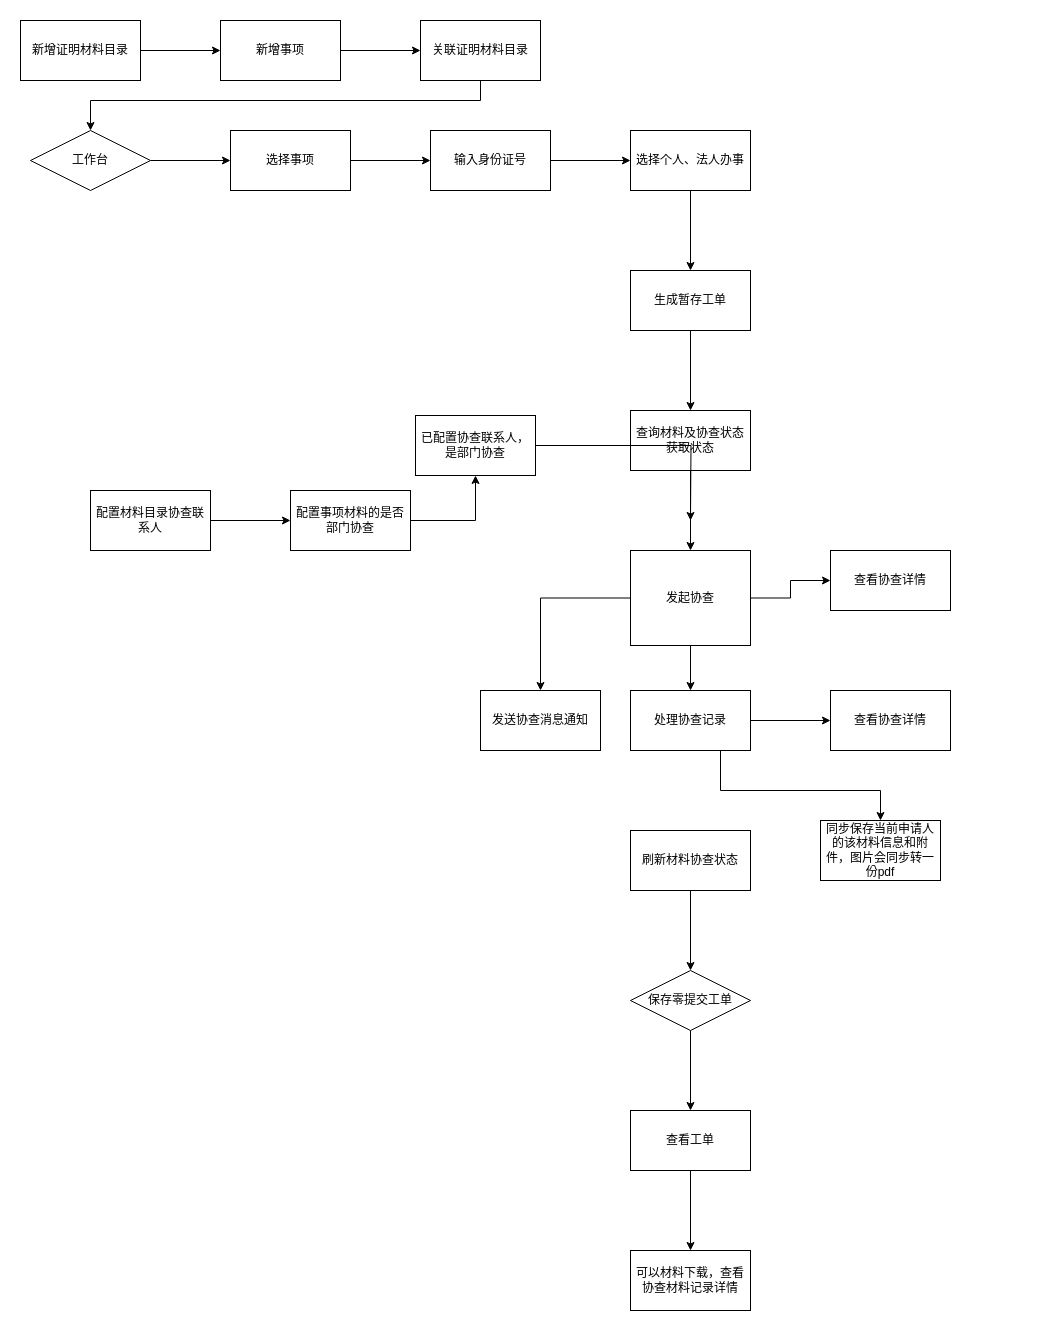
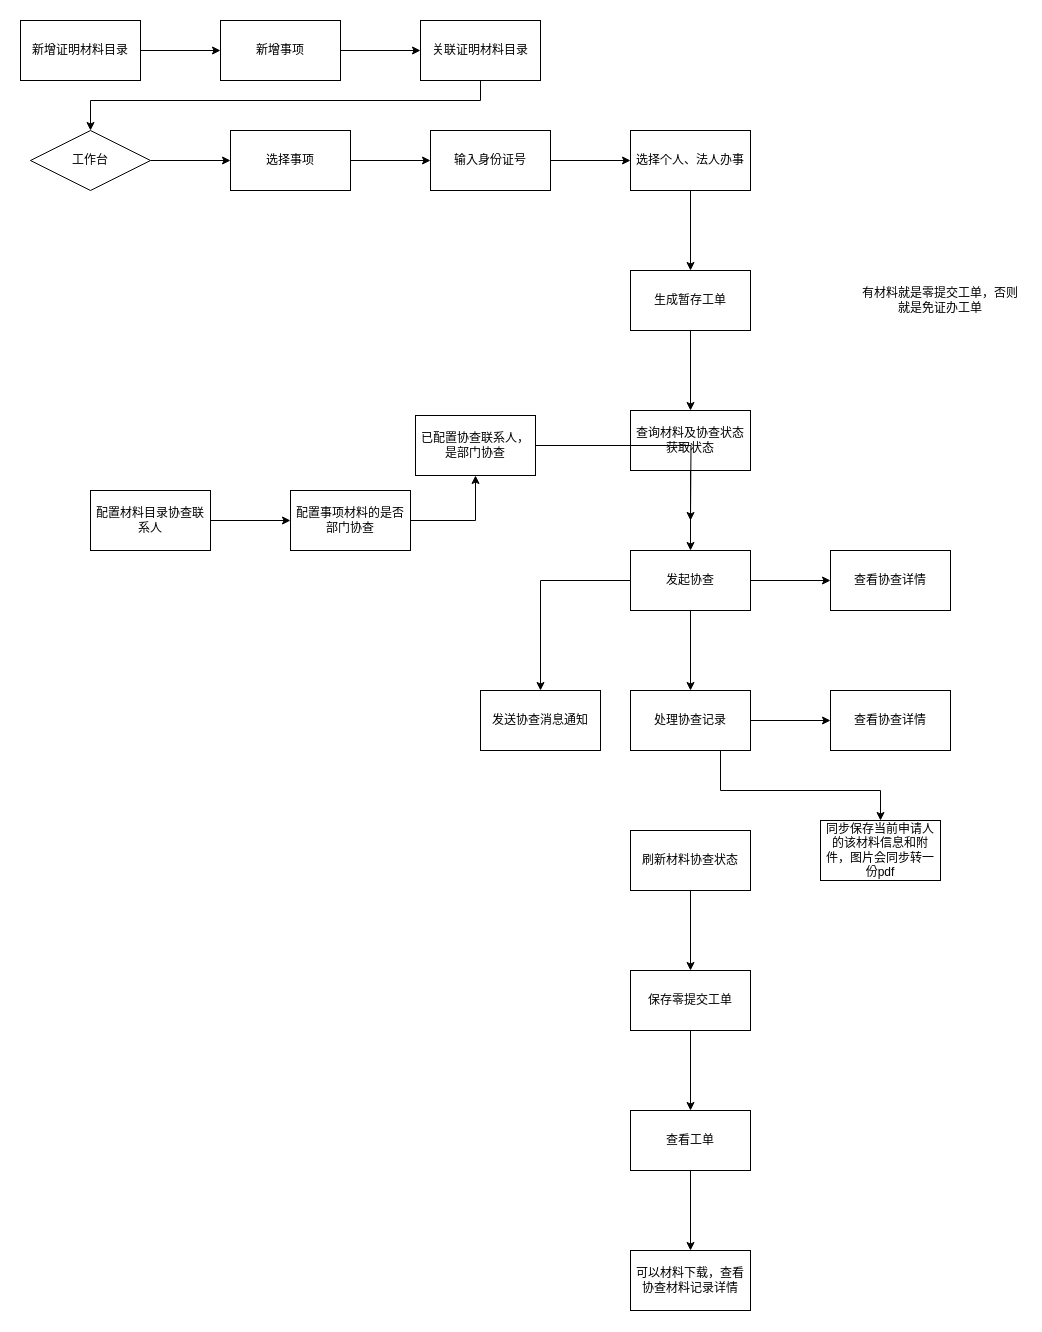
node "有材料就是零提交工单，否则就是免证办工单": added
node "发起协查": size 120x95 -> 120x60
node "保存零提交工单": shape diamond -> rectangle
